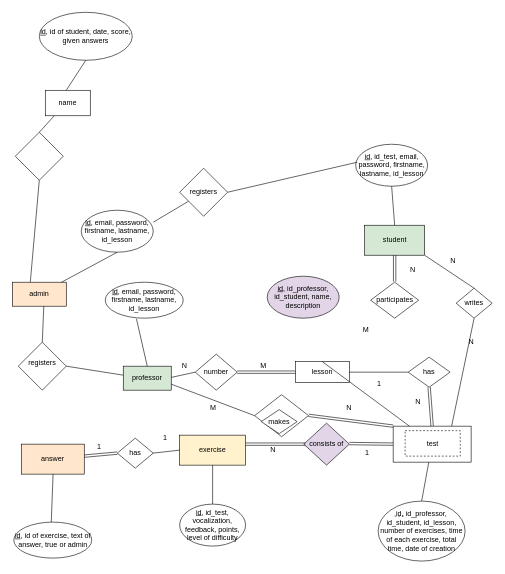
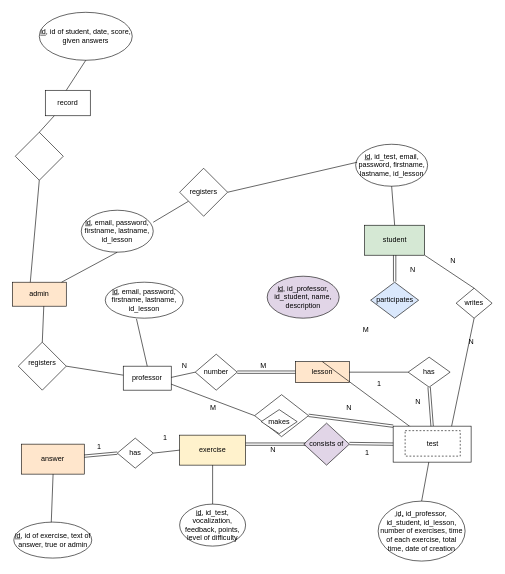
node "name": label "name" -> "record"
node "participates": fillcolor #ffffff -> #dae8fc
node "lesson": fillcolor #ffffff -> #ffe6cc
node "professor": fillcolor #d5e8d4 -> #ffffff
